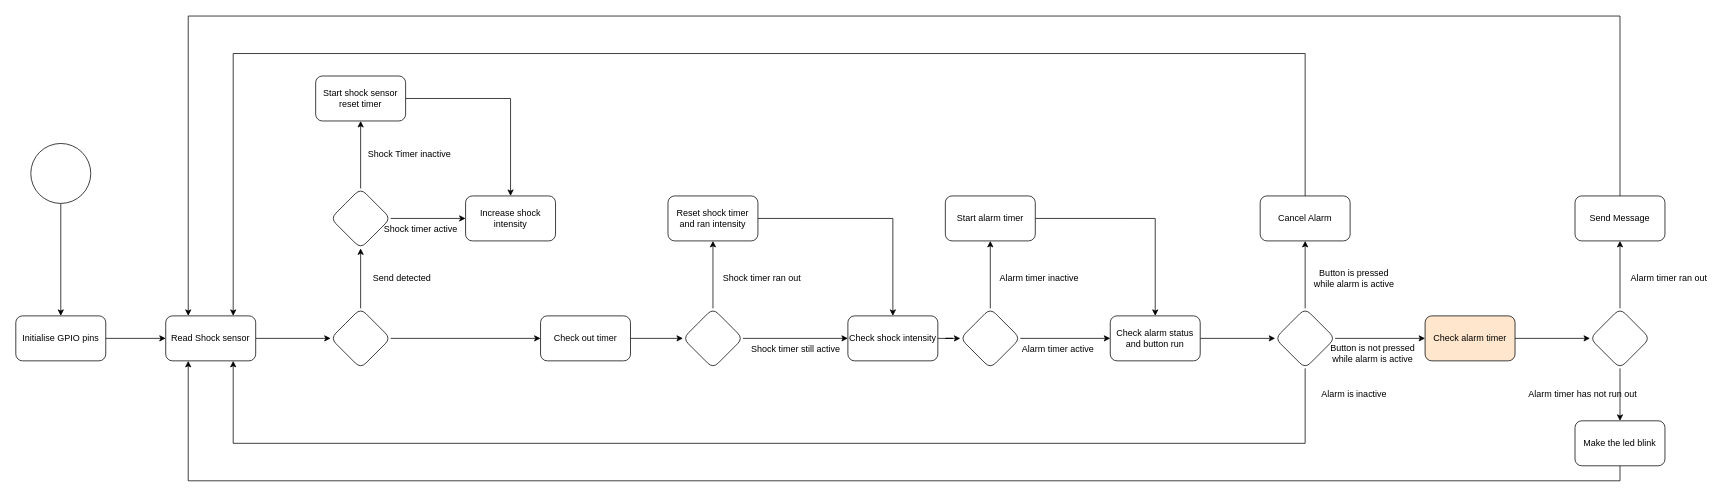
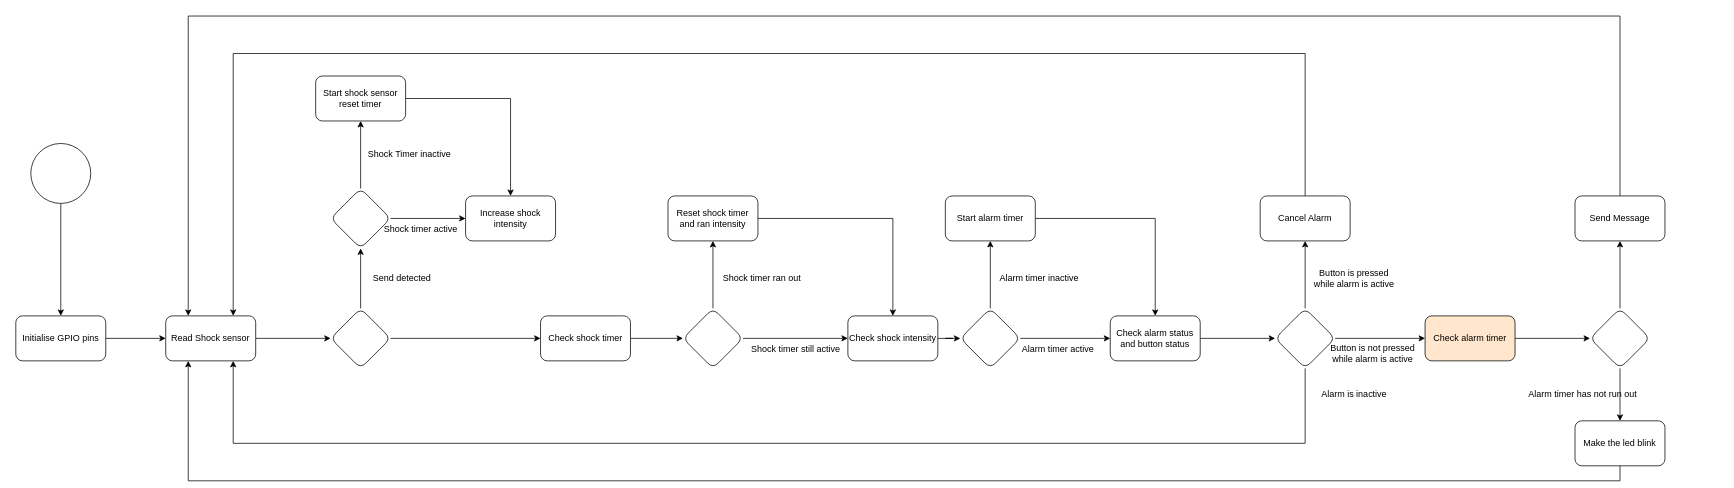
node "Alarm timer ran out": removed
node "Check out timer": label "Check out timer" -> "Check shock timer"
node "Check alarm status and button run": label "Check alarm status and button run" -> "Check alarm status and button status"
